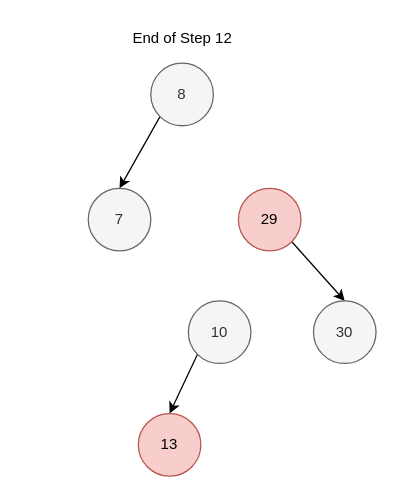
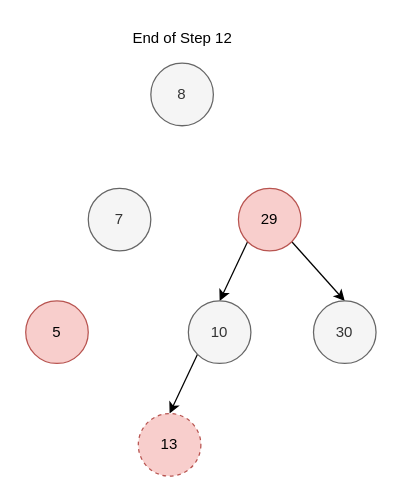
edge "8" -> "7": removed
edge "29" -> "10": added
node "5": added
node "13": style solid -> dashed
